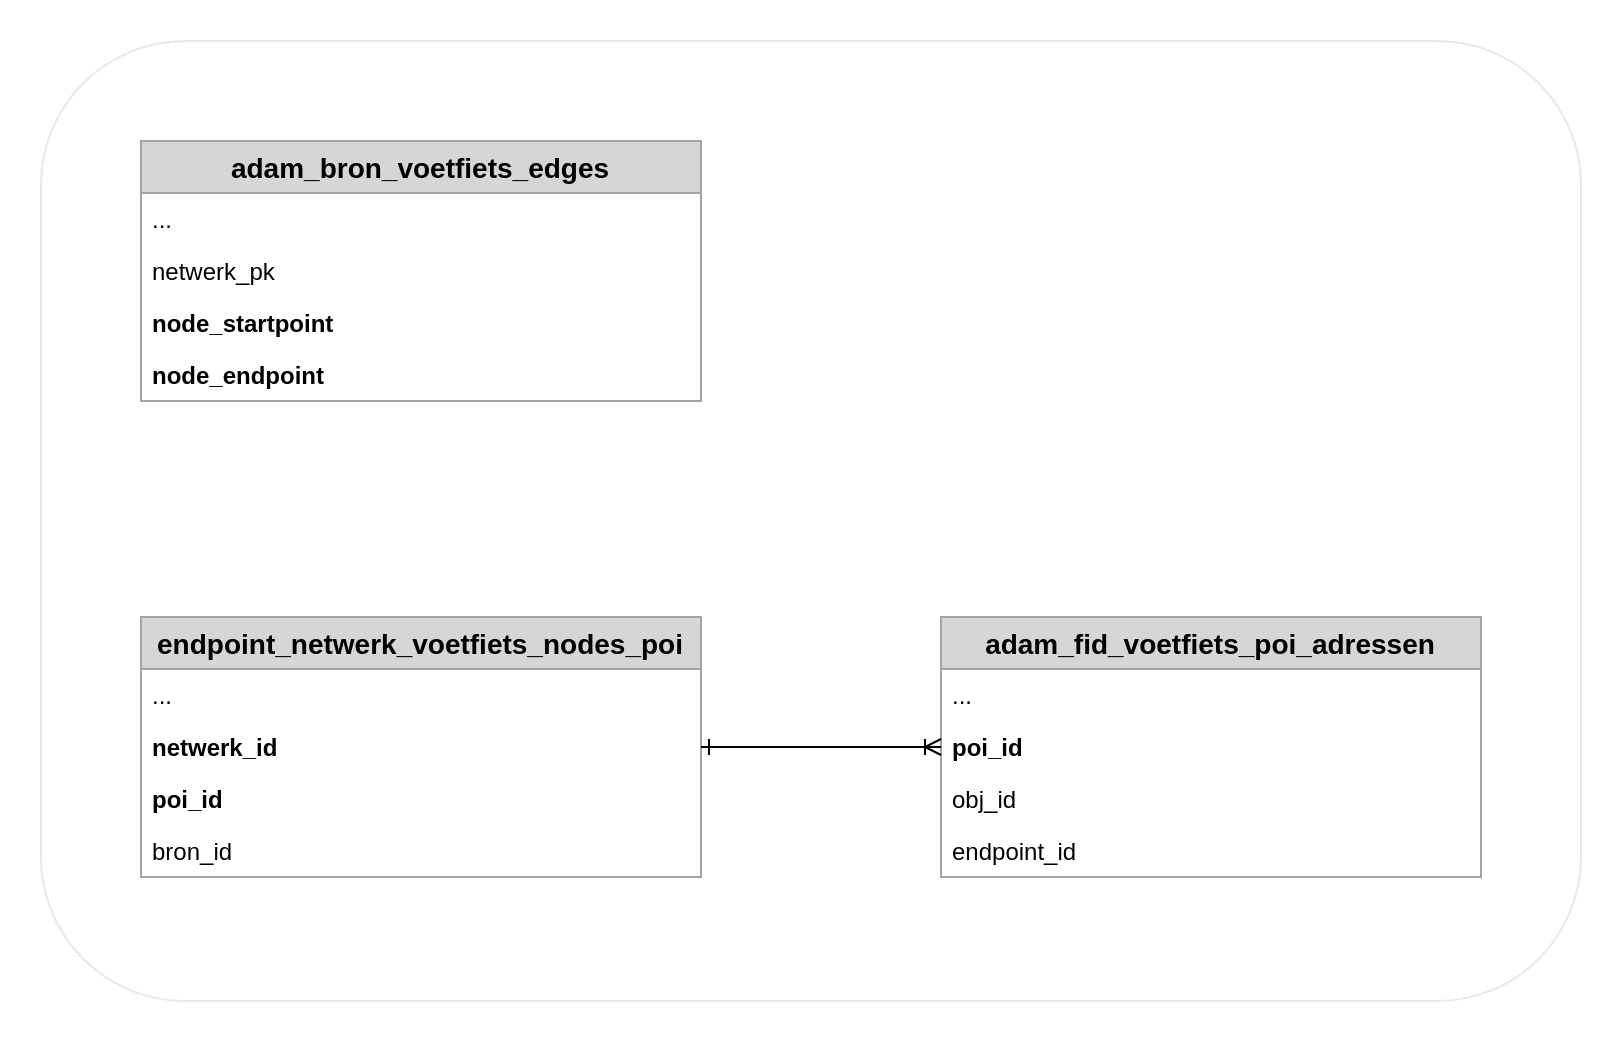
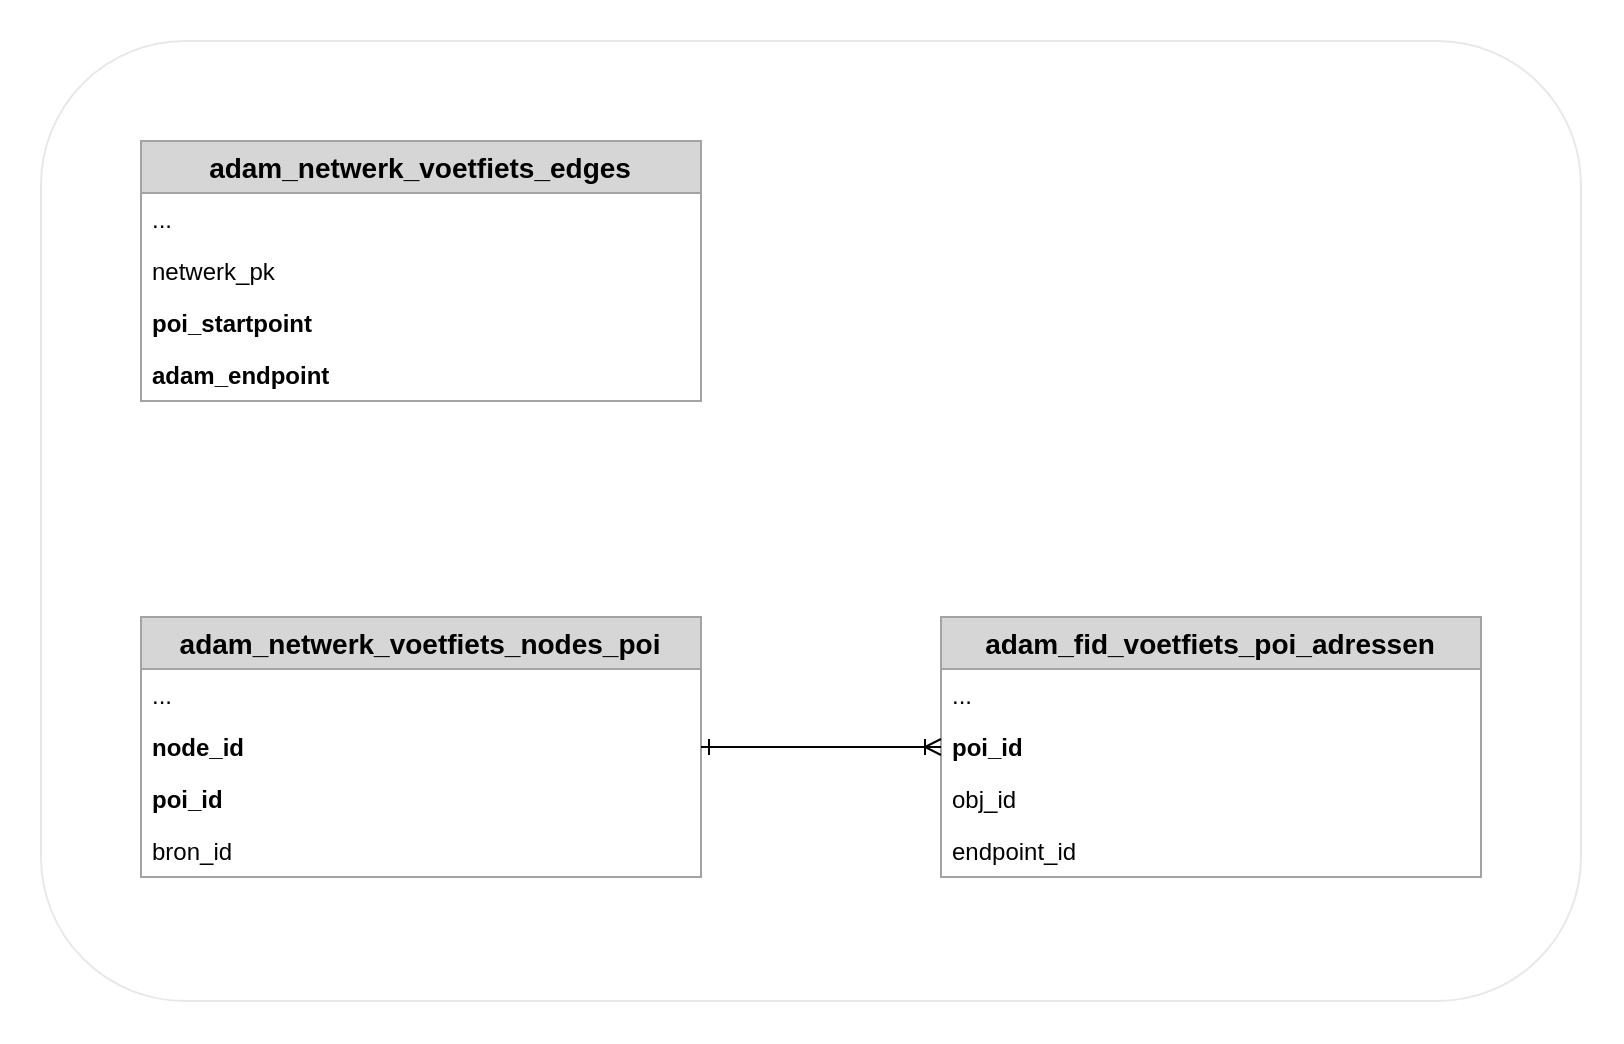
node "adam_bron_voetfiets_edges": label "adam_bron_voetfiets_edges" -> "adam_netwerk_voetfiets_edges"
node "node_startpoint": label "node_startpoint" -> "poi_startpoint"
node "node_endpoint": label "node_endpoint" -> "adam_endpoint"
node "endpoint_netwerk_voetfiets_nodes_poi": label "endpoint_netwerk_voetfiets_nodes_poi" -> "adam_netwerk_voetfiets_nodes_poi"
node "netwerk_id": label "netwerk_id" -> "node_id"
